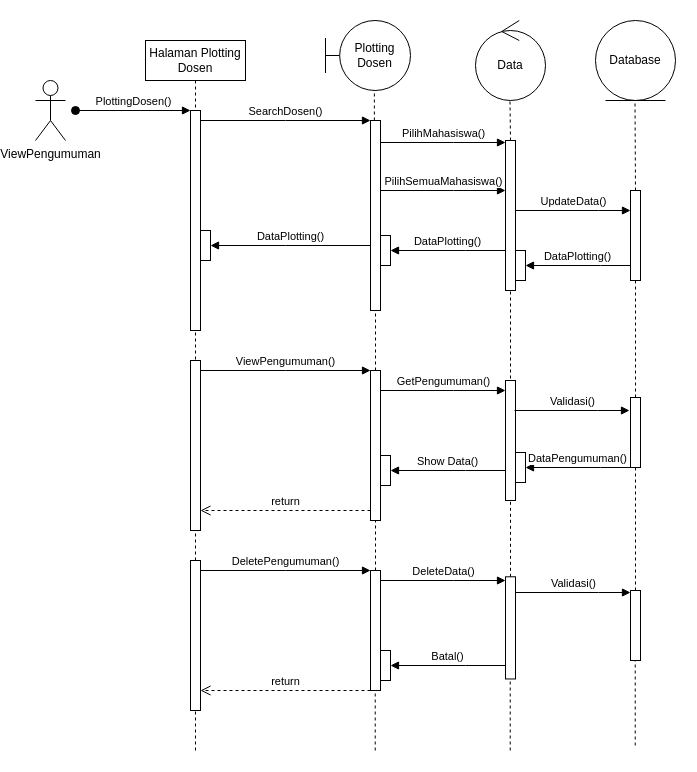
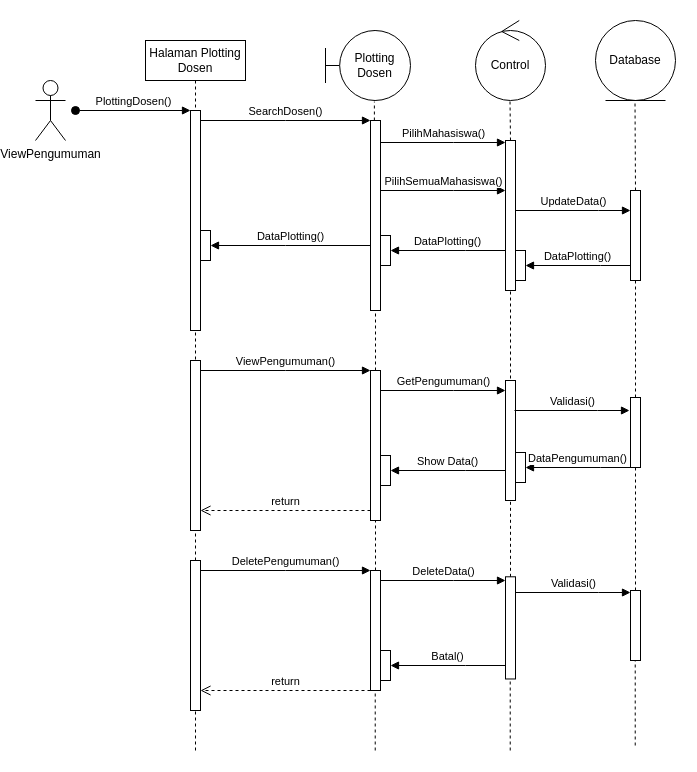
node "Plotting Dosen": moved (368, 56) -> (368, 66)
node "Data": label "Data" -> "Control"
